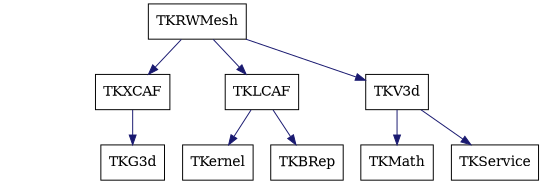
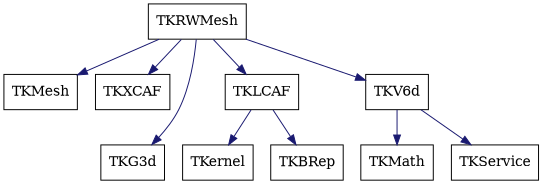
node "TKMesh": added
node "TKV3d": label "TKV3d" -> "TKV6d"
edge "TKXCAF" -> "TKG3d": now "TKRWMesh" -> "TKG3d"
